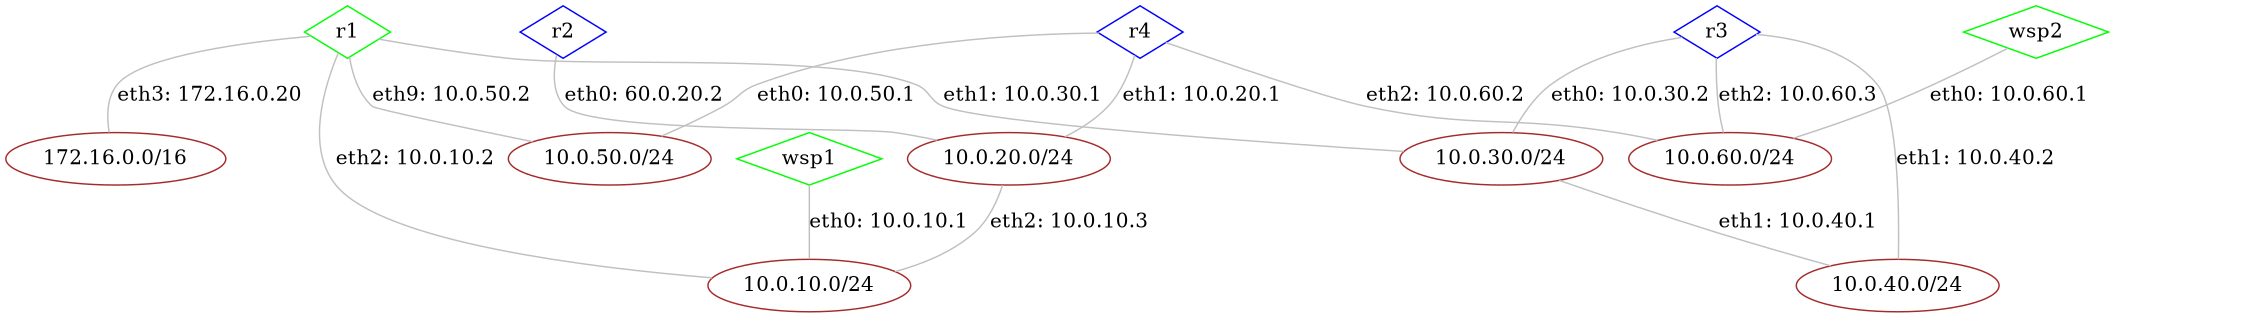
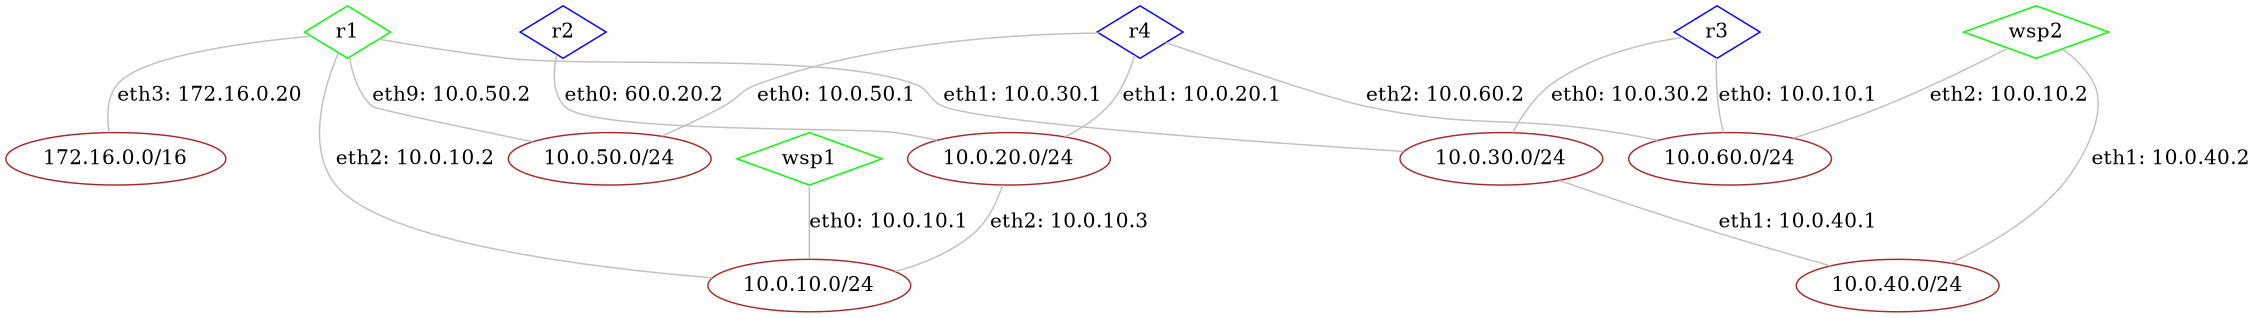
edge "r3" -- "10.0.40.0/24": now "wsp2" -- "10.0.40.0/24"
edge "r3" -- "10.0.60.0/24": label "eth2: 10.0.60.3" -> "eth0: 10.0.10.1"
edge "wsp2" -- "10.0.60.0/24": label "eth0: 10.0.60.1" -> "eth2: 10.0.10.2"
